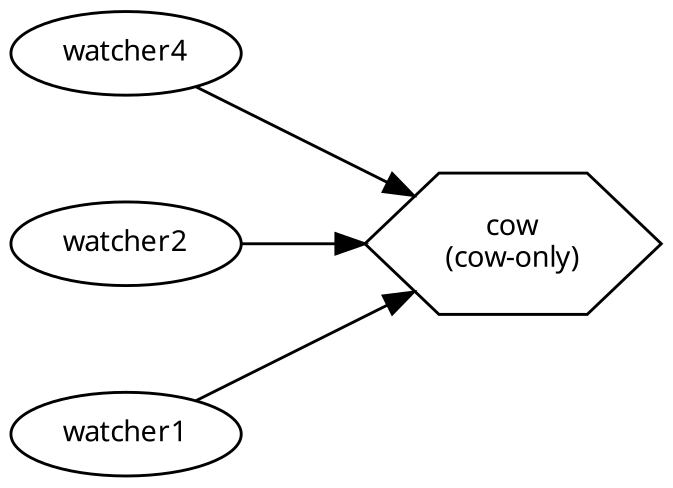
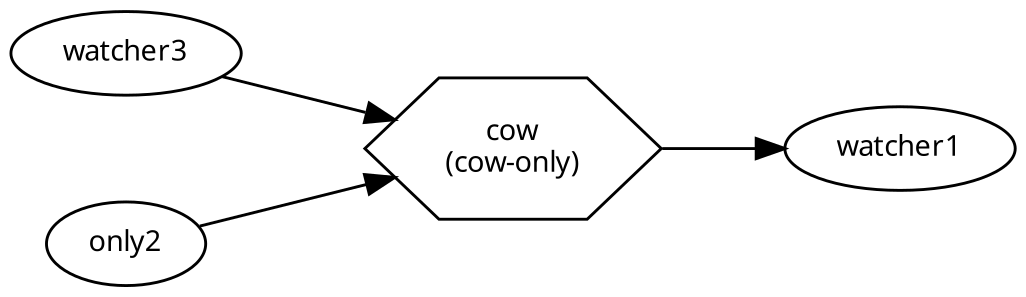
node "watcher4": label "watcher4" -> "watcher3"
node "watcher2": label "watcher2" -> "only2"
edge "watcher1" -> "cow (cow-only)": reversed
